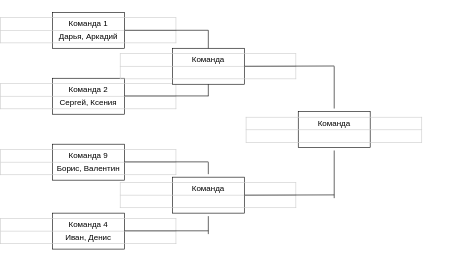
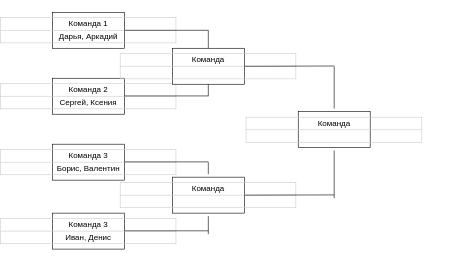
node "Команда 9 Борис, Валентин": label "Команда 9 Борис, Валентин" -> "Команда 3 Борис, Валентин"
node "Команда 4 Иван, Денис": label "Команда 4 Иван, Денис" -> "Команда 3 Иван, Денис"
